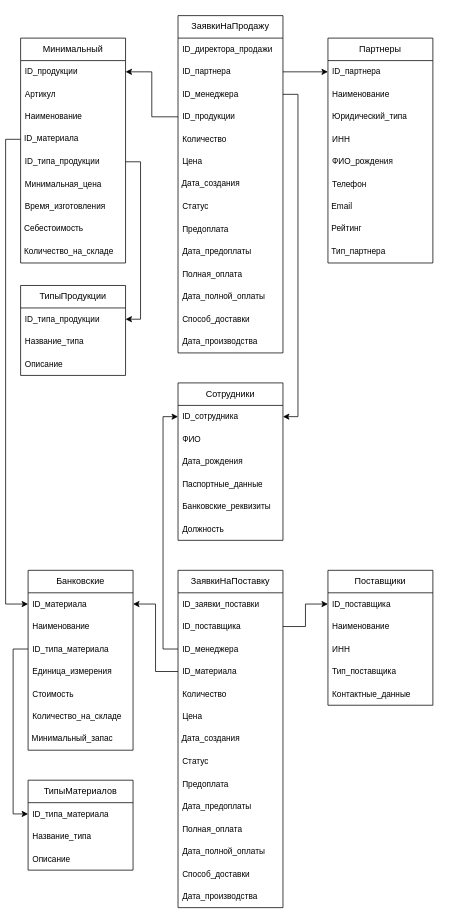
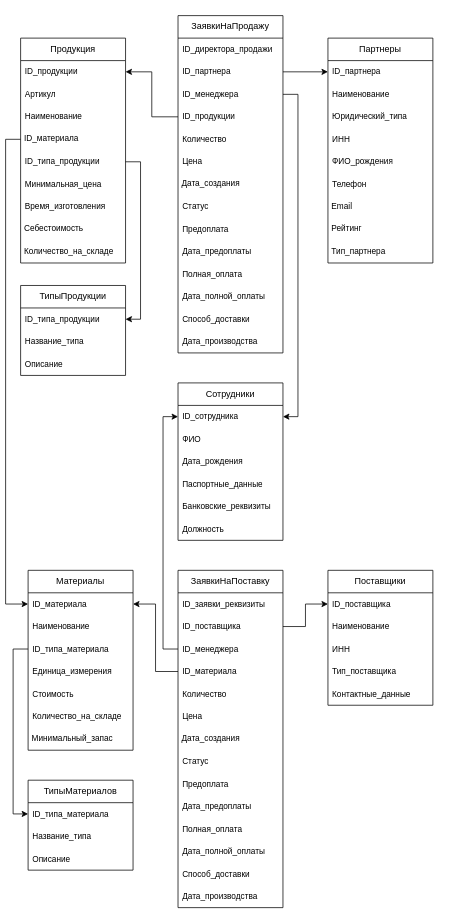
node "Минимальный": label "Минимальный" -> "Продукция"
node "Банковские": label "Банковские" -> "Материалы"
node "ID_заявки_поставки": label "ID_заявки_поставки" -> "ID_заявки_реквизиты"
